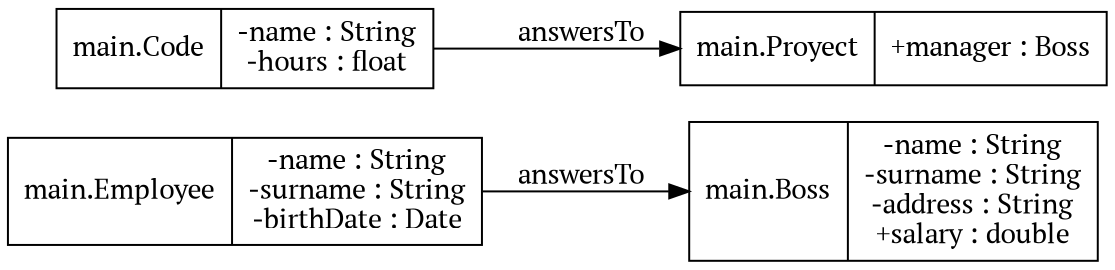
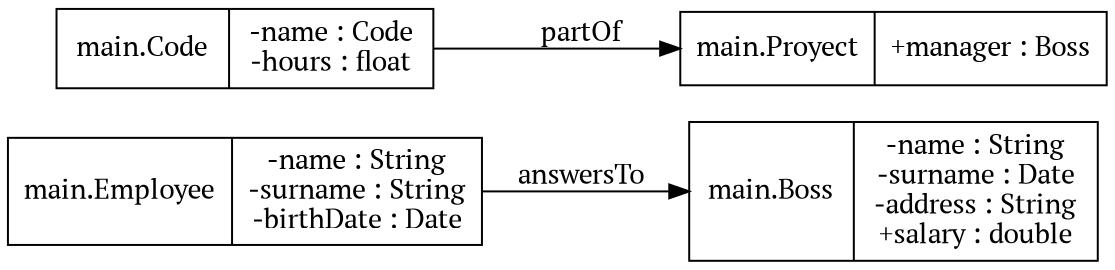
node "main.Code": text "-name : String" -> "-name : Code"
edge "main.Code" -> "main.Proyect": label "answersTo" -> "partOf"
node "main.Boss": text "-surname : String" -> "-surname : Date"
